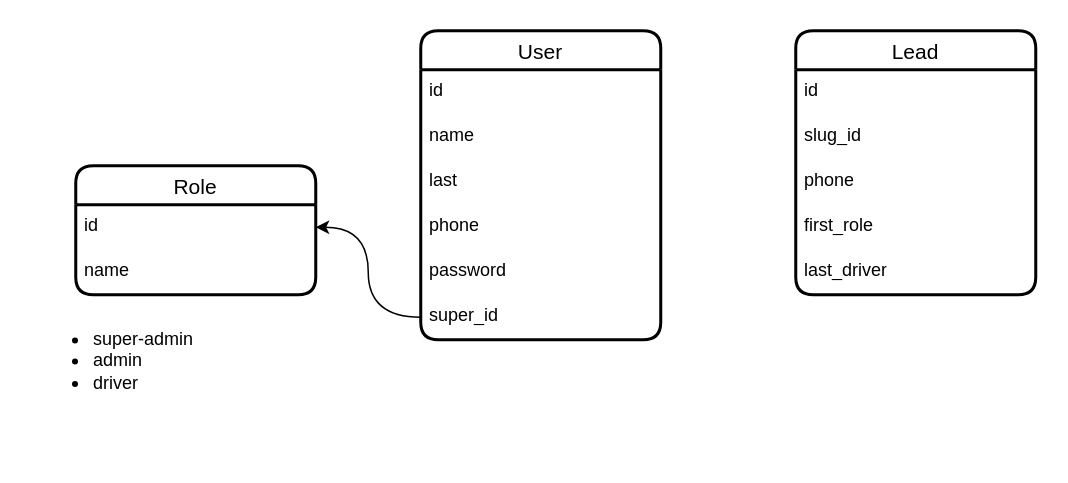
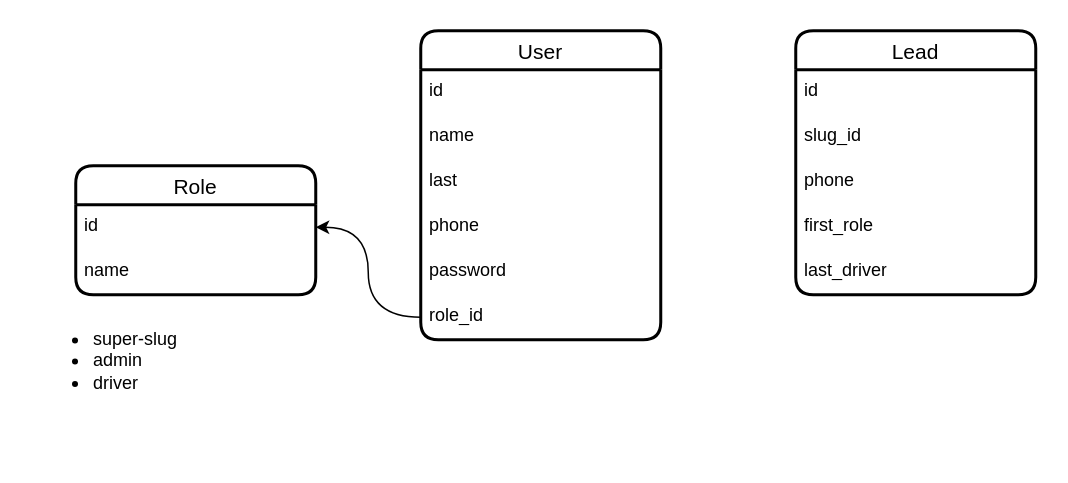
node "super_id": label "super_id" -> "role_id"
node "super-admin admin driver": label "super-admin admin driver" -> "super-slug admin driver"
